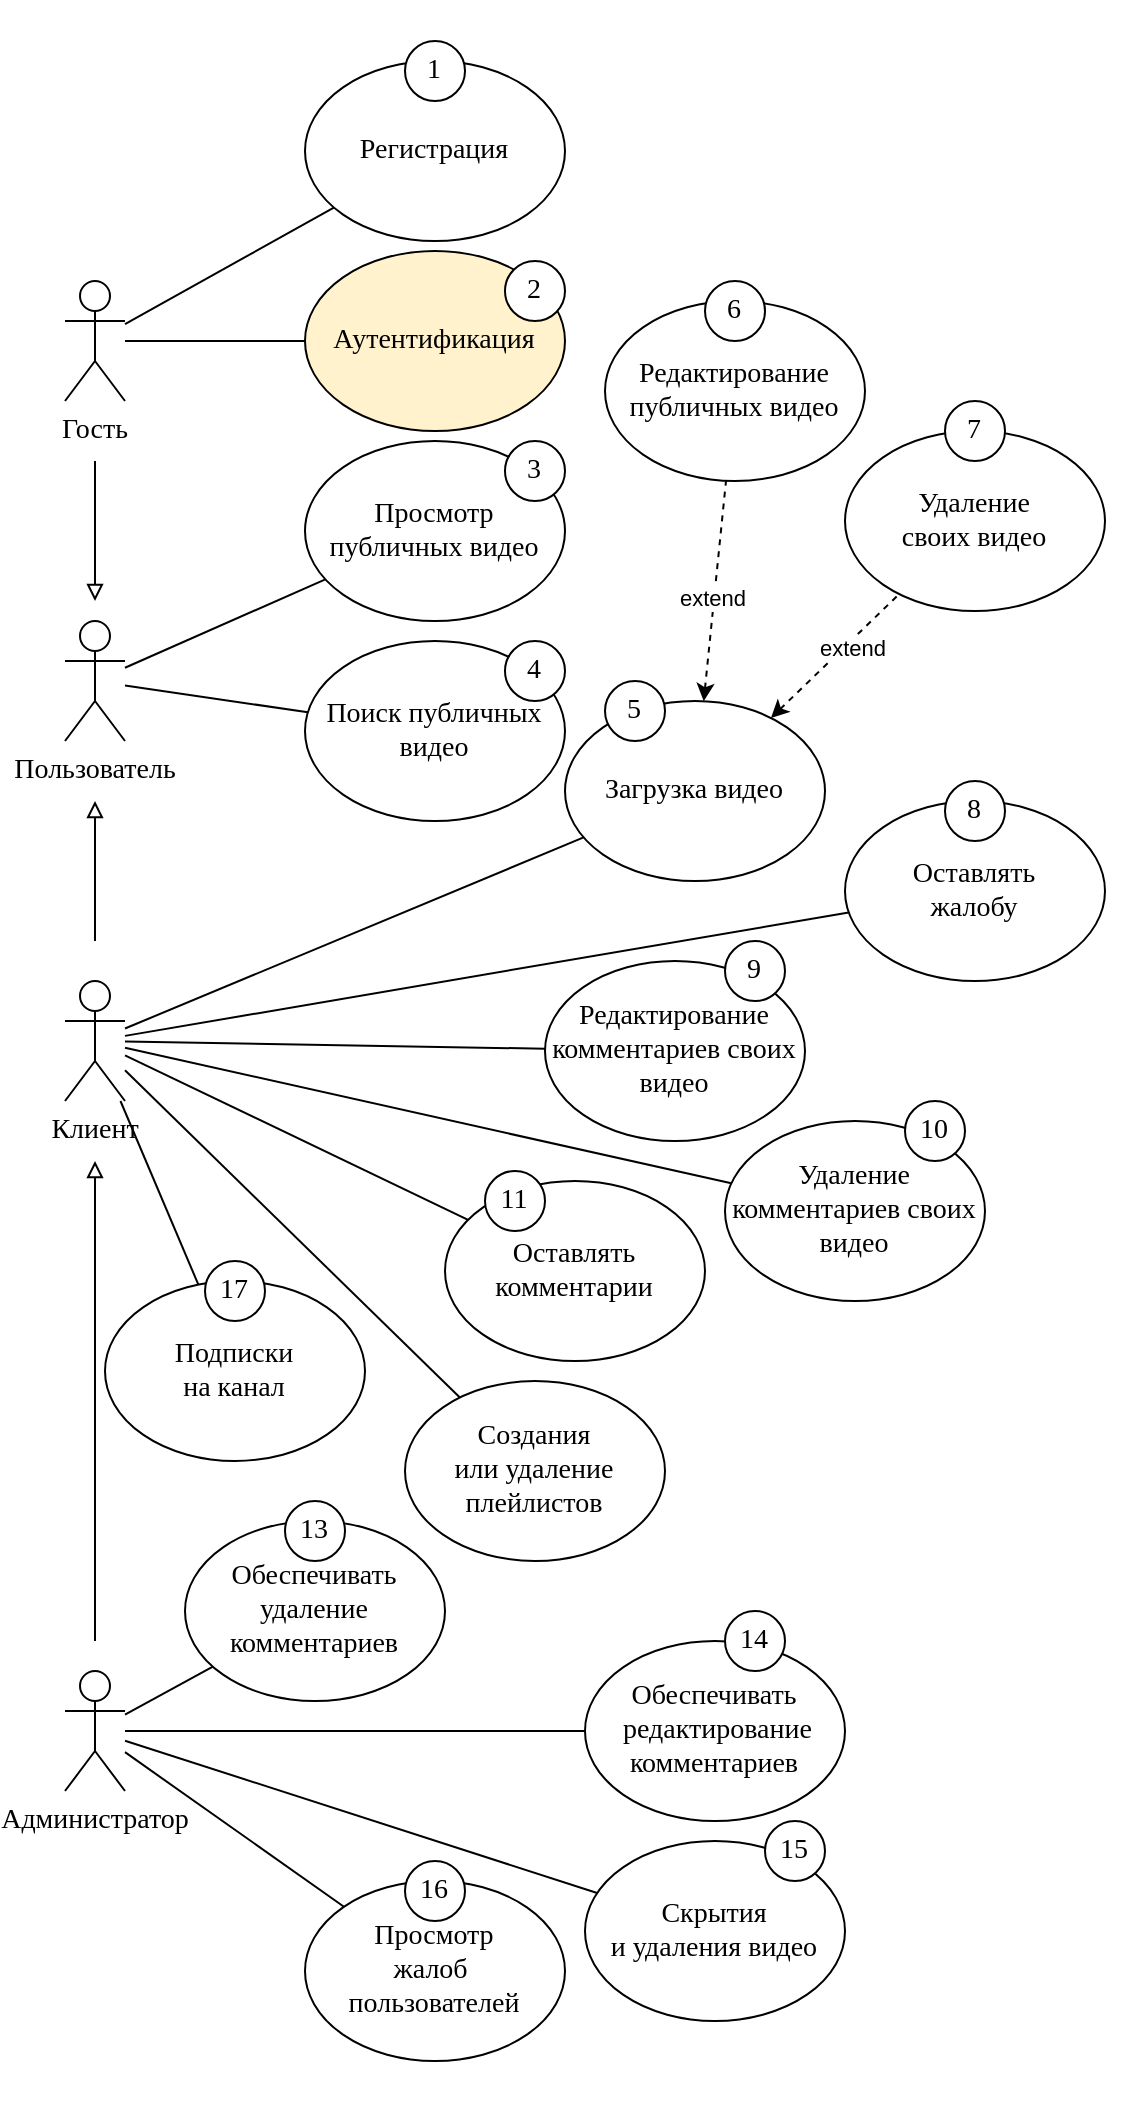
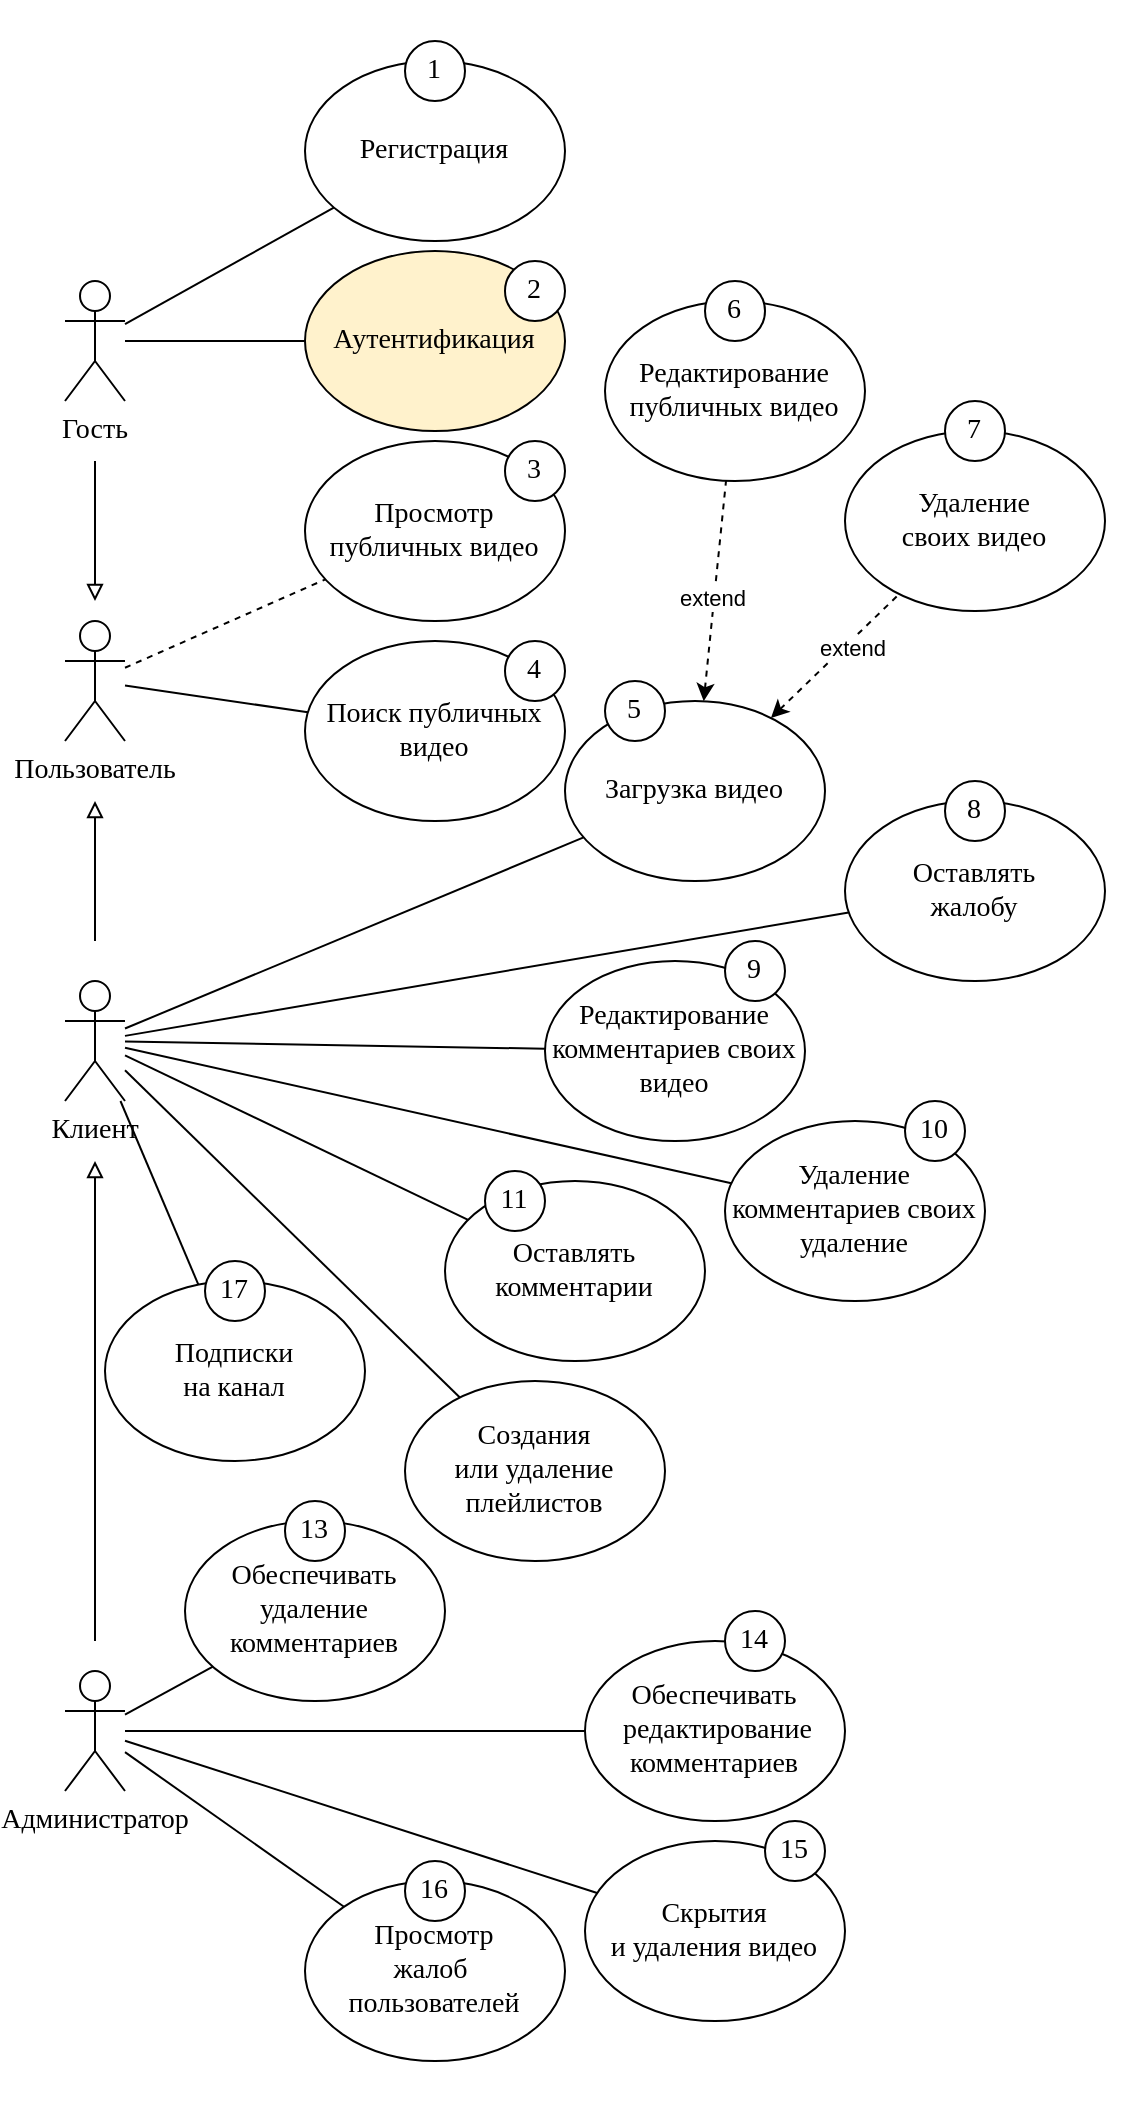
edge "Просмотр публичных видео" -- "Пользователь": style solid -> dashed
node "Удаление комментариев своих видео": label "Удаление комментариев своих видео" -> "Удаление комментариев своих удаление"
